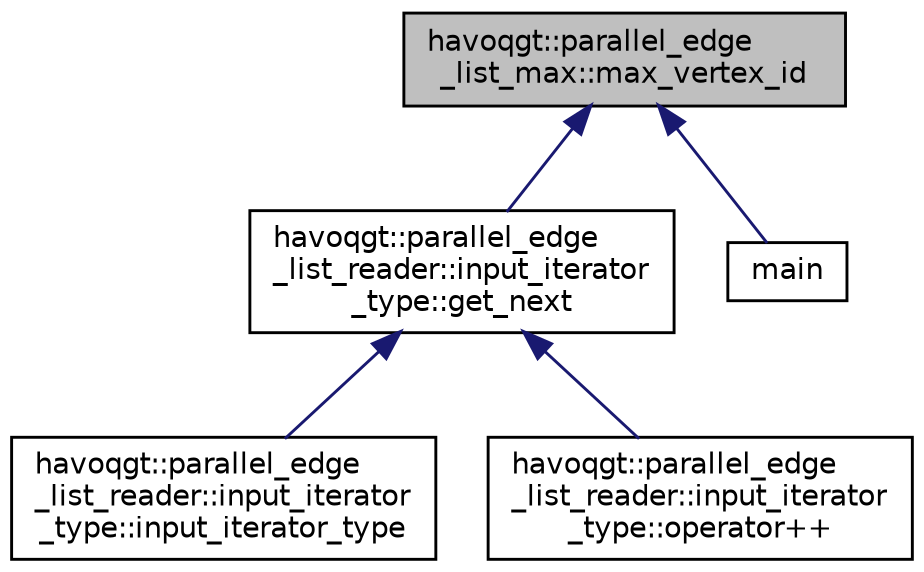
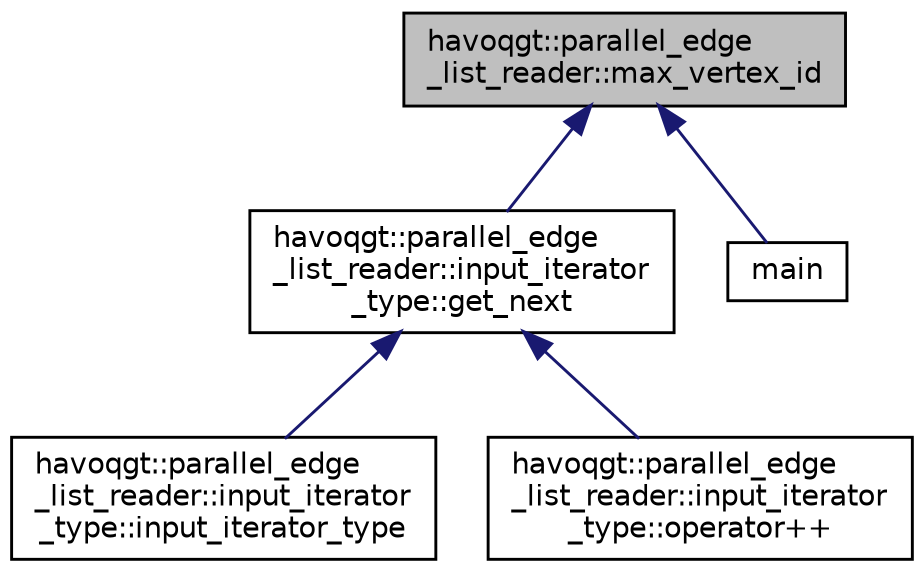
node "havoqgt::parallel_edge _list_max::max_vertex_id": label "havoqgt::parallel_edge _list_max::max_vertex_id" -> "havoqgt::parallel_edge _list_reader::max_vertex_id"
